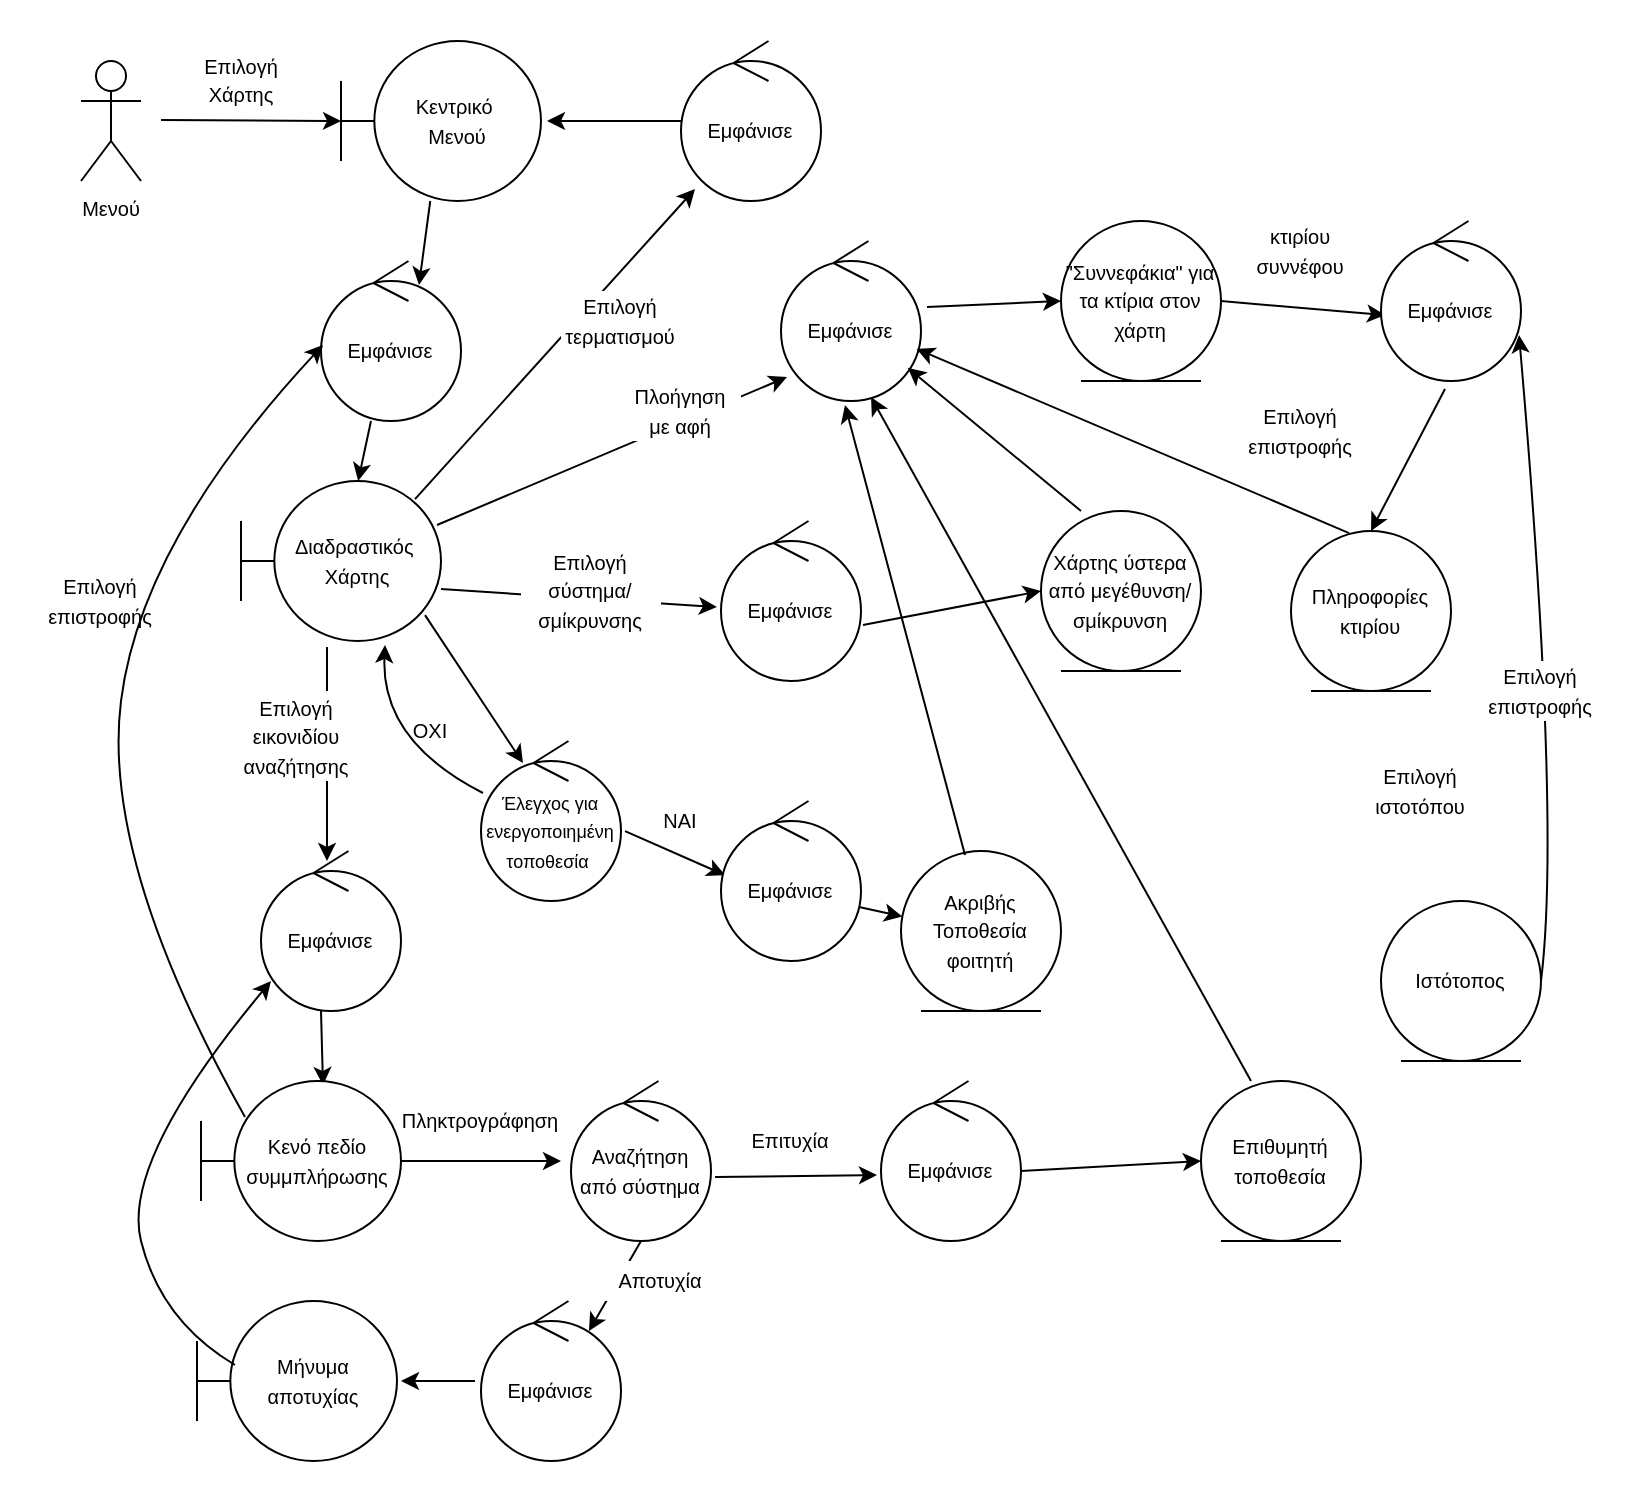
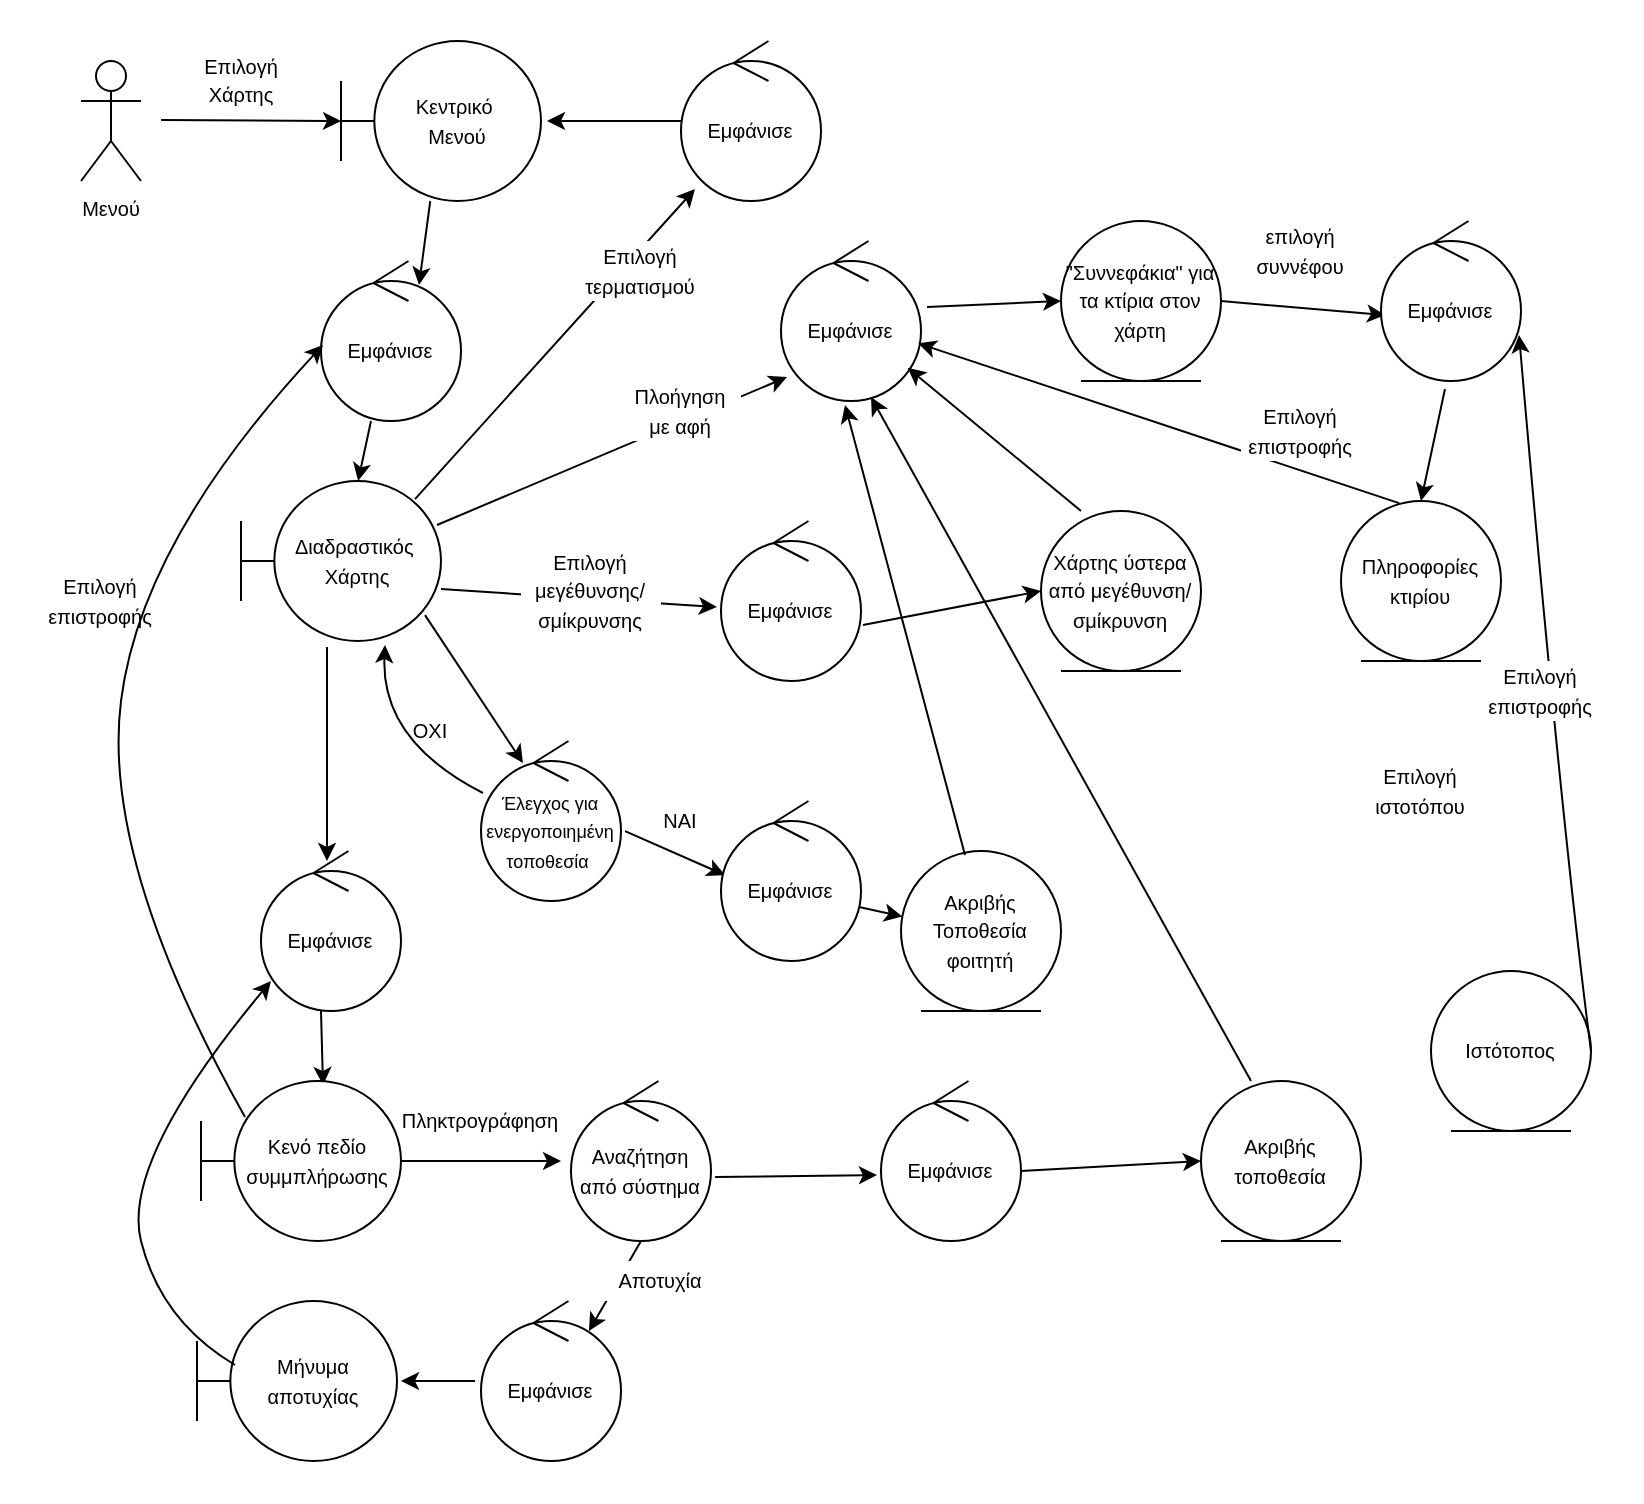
node "κτιρίου συννέφου": label "κτιρίου συννέφου" -> "επιλογή συννέφου"
node "Επιλογή τερματισμού": moved (621, 321) -> (641, 271)
node "Επιλογή σύστημα/σμίκρυνσης": label "Επιλογή σύστημα/σμίκρυνσης" -> "Επιλογή μεγέθυνσης/σμίκρυνσης"
node "Πληροφορίες κτιρίου": moved (1371, 611) -> (1421, 581)
node "Επιλογή εικονιδίου αναζήτησης": removed
node "Ιστότοπος": moved (1461, 981) -> (1511, 1051)
node "Επιτυχία": removed
node "Επιθυμητή τοποθεσία": label "Επιθυμητή τοποθεσία" -> "Ακριβής τοποθεσία"
